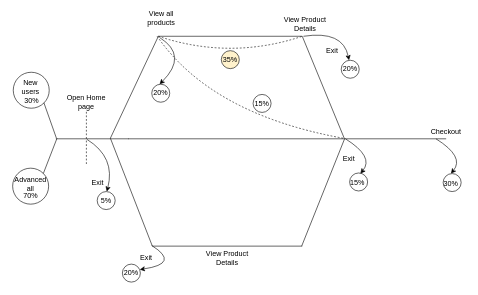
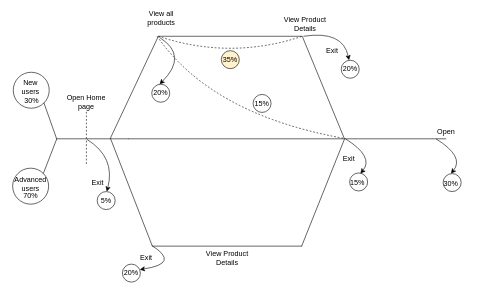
node "Checkout": label "Checkout" -> "Open"
node "Advanced all": label "Advanced all" -> "Advanced users"
